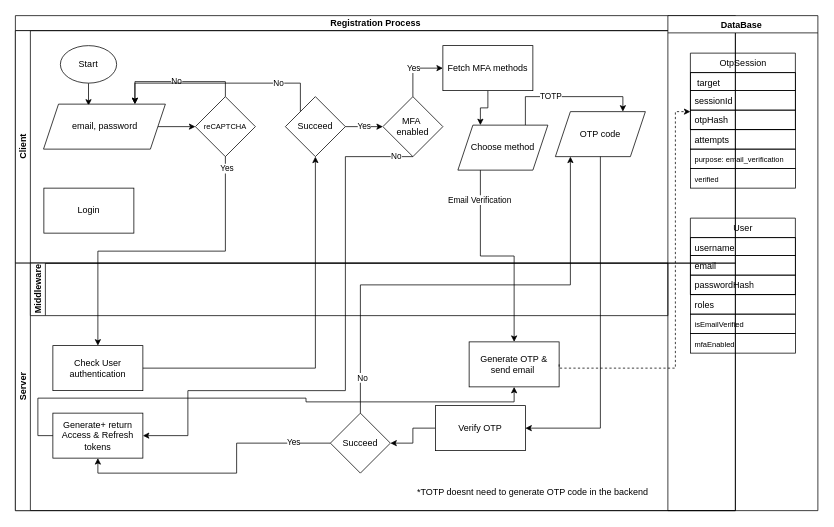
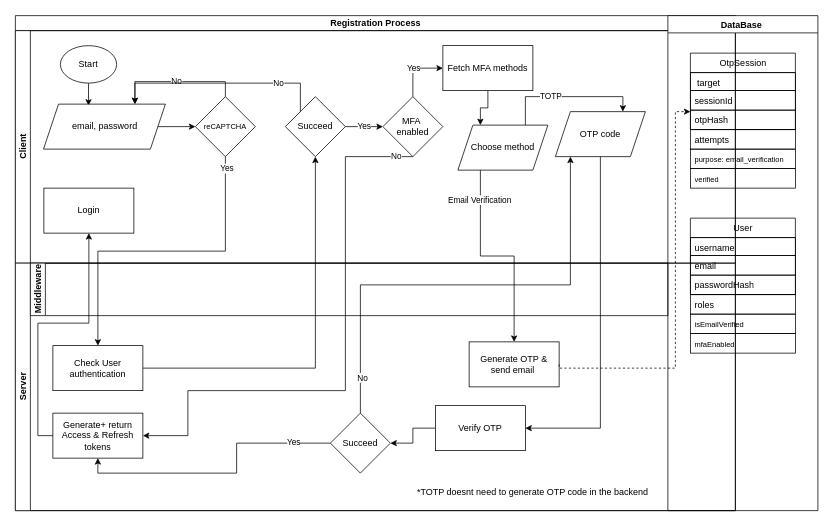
edge "Generate+ return Access & Refresh tokens" -> "Generate OTP & send email": now "Generate+ return Access & Refresh tokens" -> "Login"
